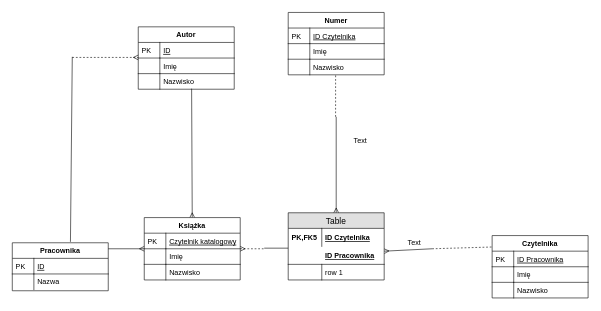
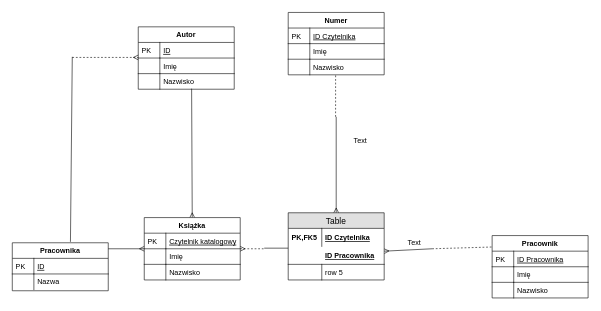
node "Czytelnika": label "Czytelnika" -> "Pracownik"
node "row 1": label "row 1" -> "row 5"
